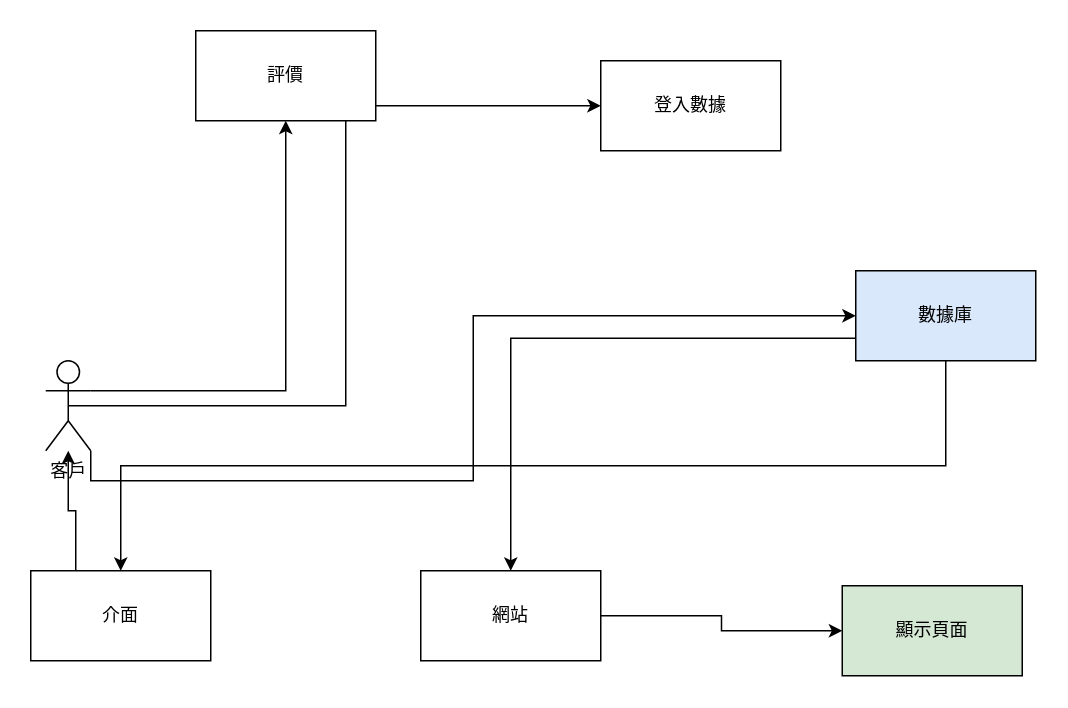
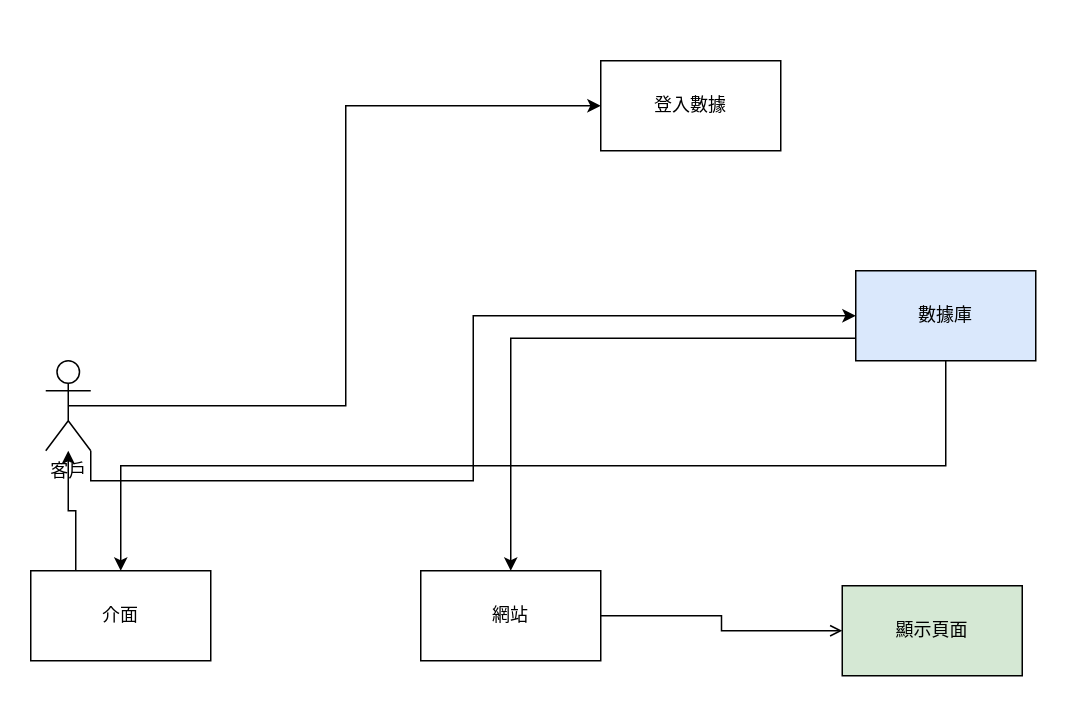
node "評價": removed
edge "客戶" -> "評價": removed
edge "網站" -> "顯示頁面": arrowhead classic -> open
